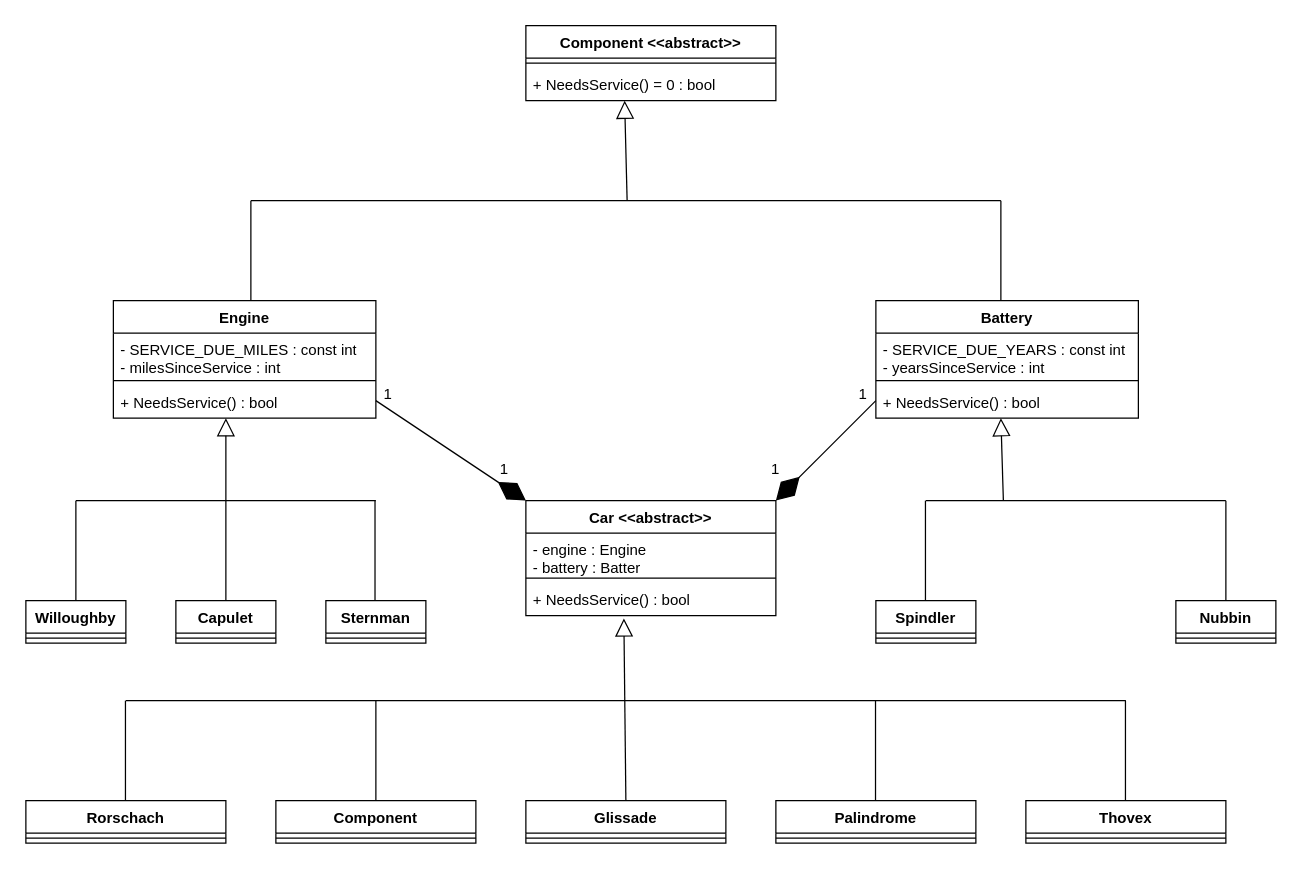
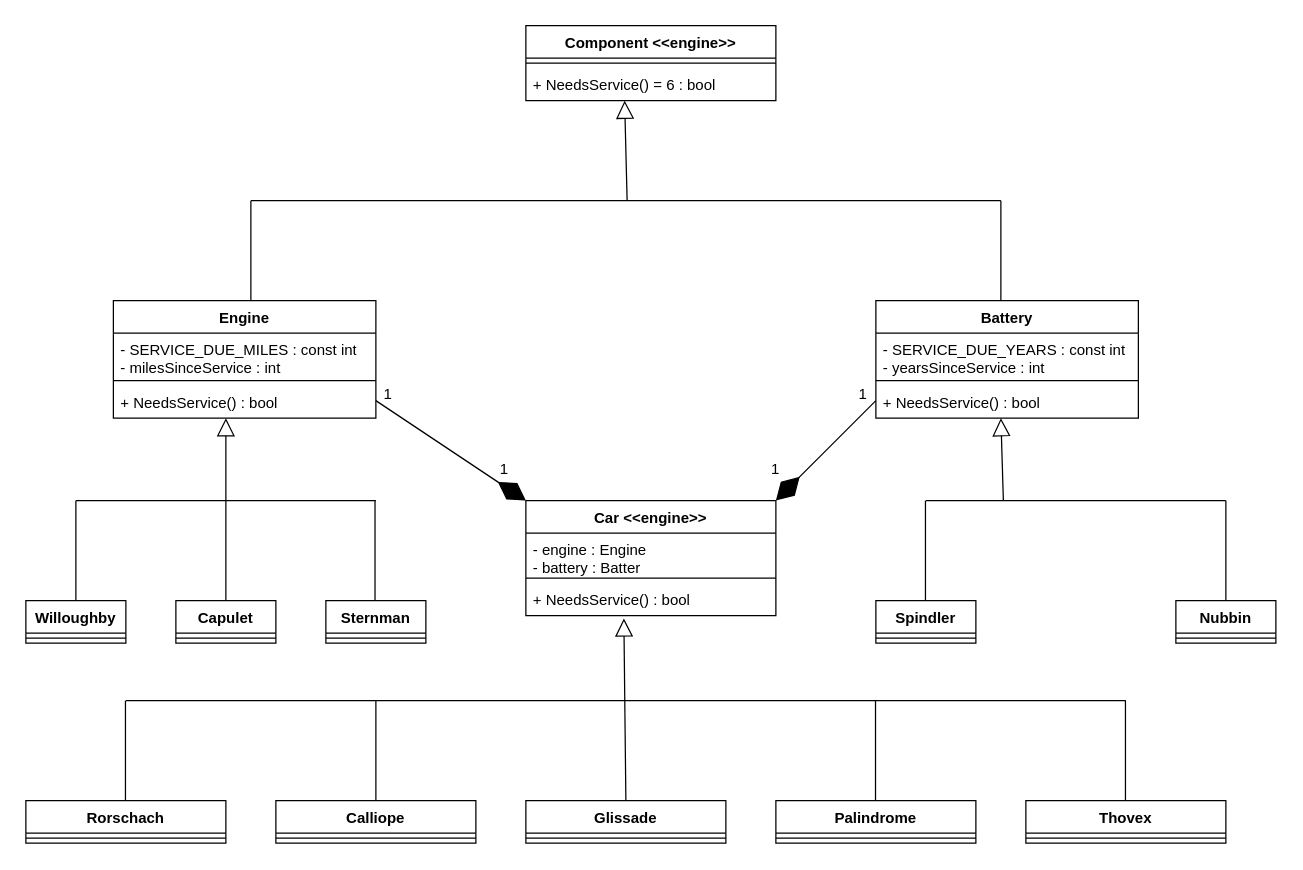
node "Component <<abstract>>": label "Component <<abstract>>" -> "Component <<engine>>"
node "+ NeedsService() = 0 : bool": label "+ NeedsService() = 0 : bool" -> "+ NeedsService() = 6 : bool"
node "Car <<abstract>>": label "Car <<abstract>>" -> "Car <<engine>>"
node "Component": label "Component" -> "Calliope"
